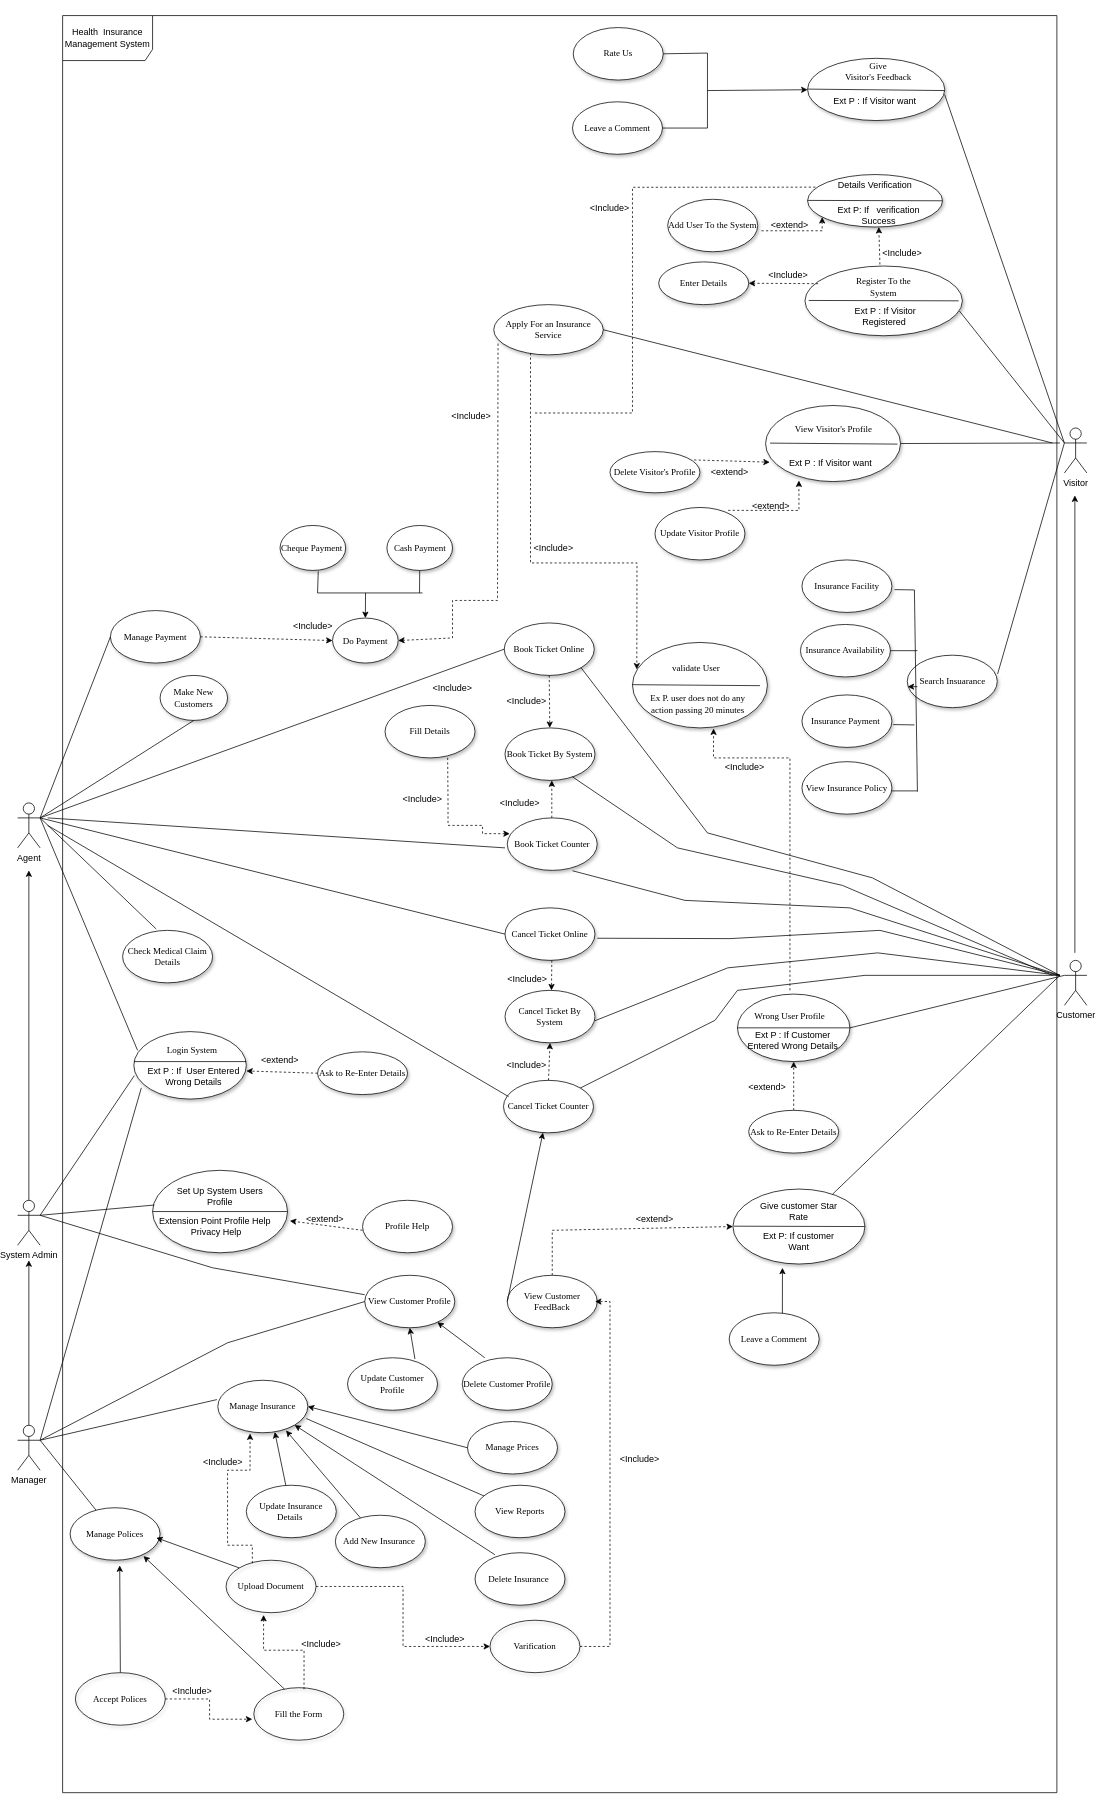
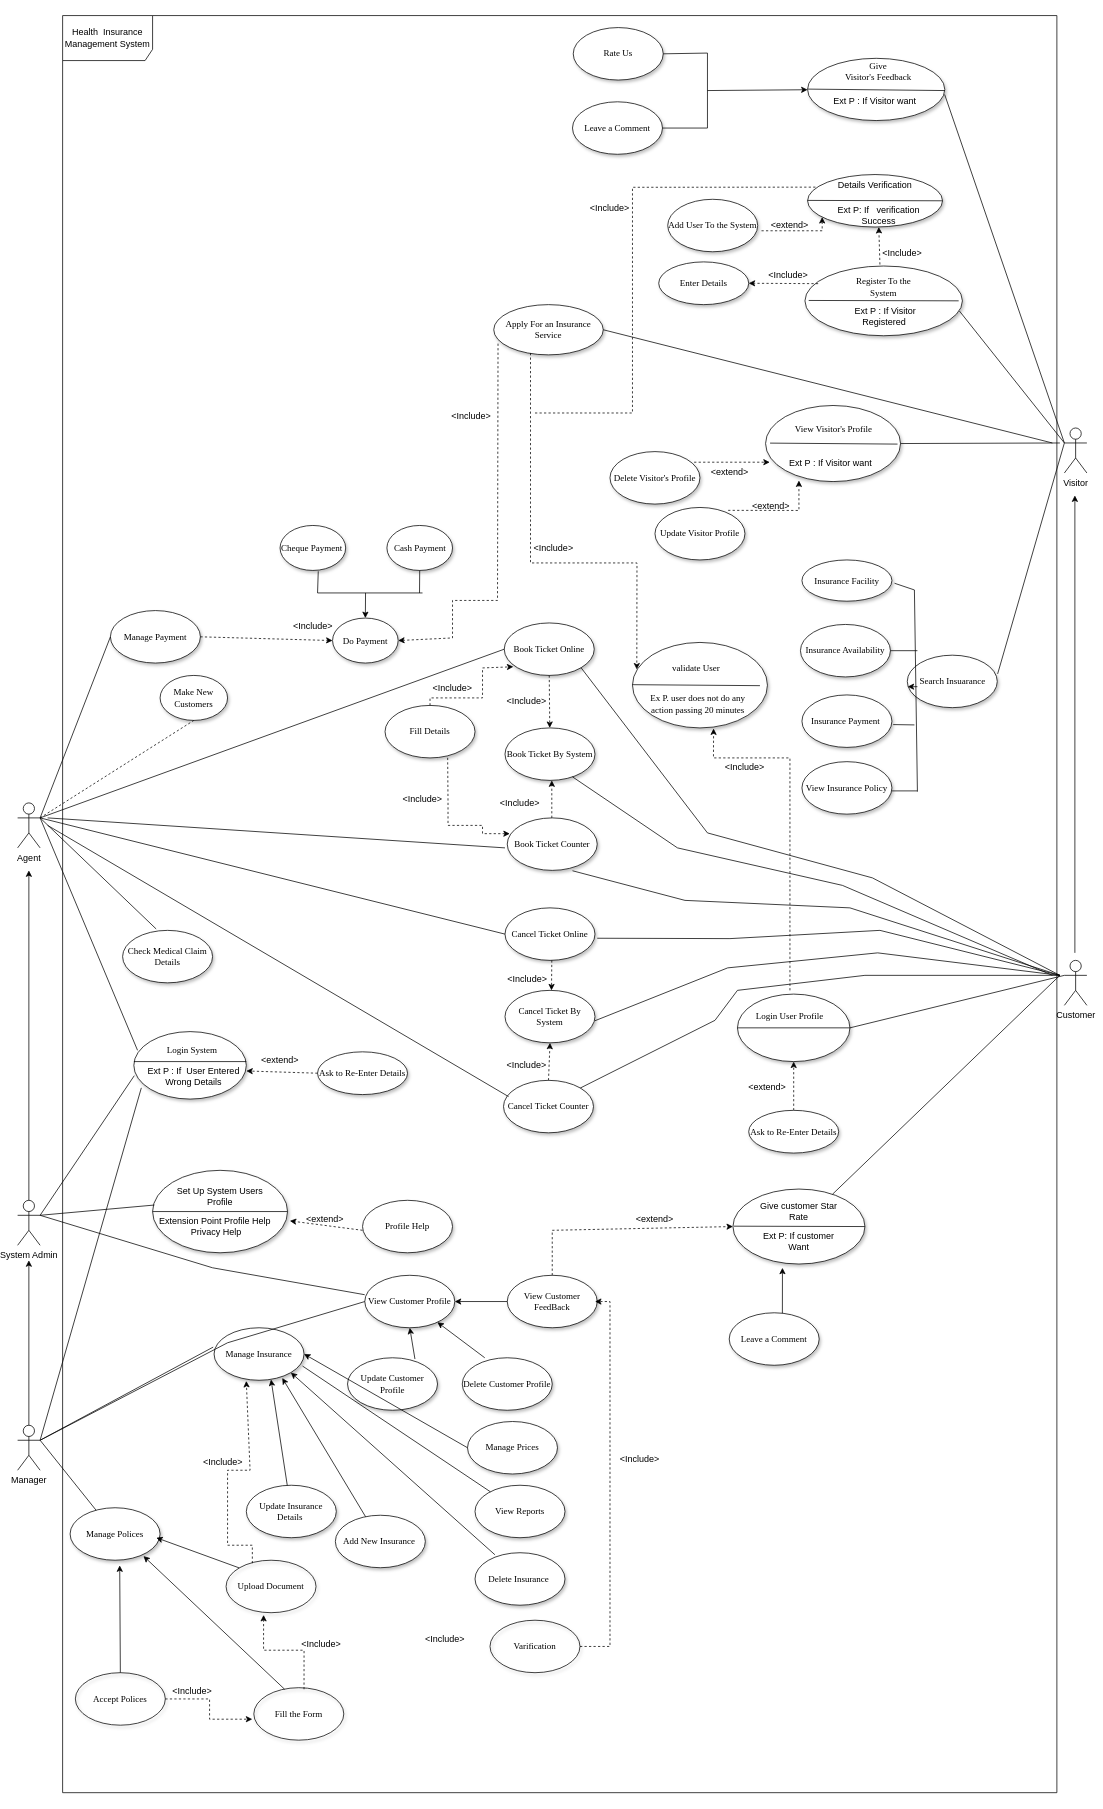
node "Delete Visitor's Profile": size 90x41 -> 90x53
node "Insurance Facility": size 90x53 -> 90x41
edge "Fill Details" -> "Book Ticket Online": added
edge "Make New Customers" -- "Agent": style solid -> dashed
node "Wrong User Profile": label "Wrong User Profile" -> "Login User Profile"
node "Ext P : If Customer Entered Wrong Details": removed
edge "View Customer FeedBack" -> "Cancel Ticket Counter": now "View Customer FeedBack" -> "View Customer Profile"
node "Manage Insurance": moved (263, 1407) -> (259, 1354)
edge "Upload Document" -> "Varification": removed
